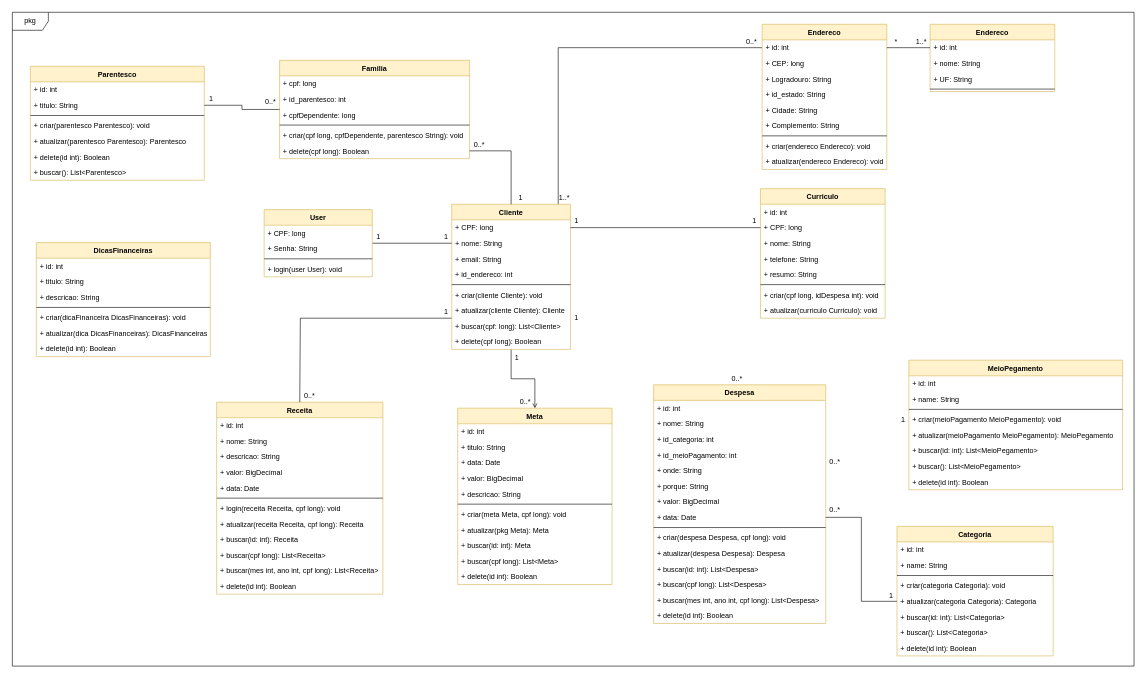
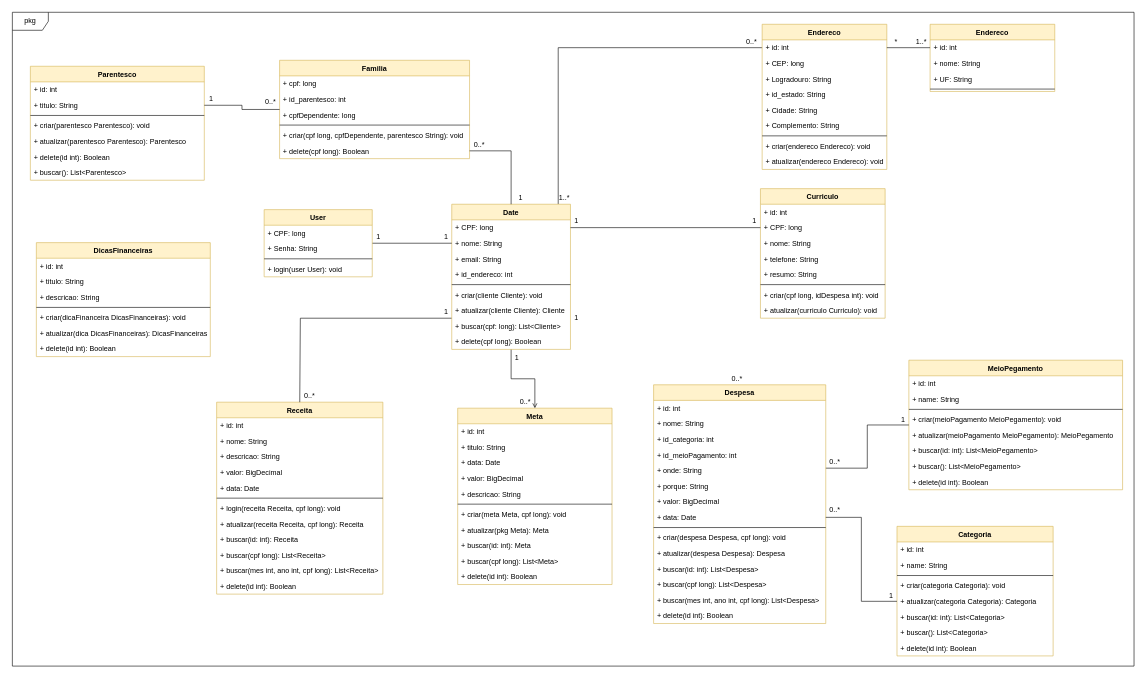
node "Cliente": label "Cliente" -> "Date"
edge "MeioPegamento" -- "Despesa": added
